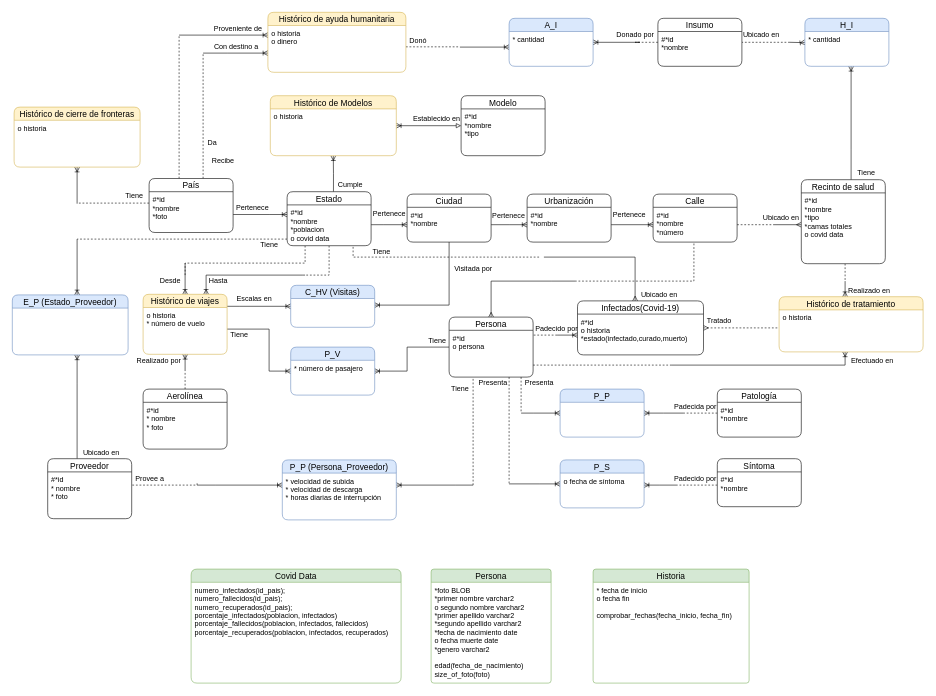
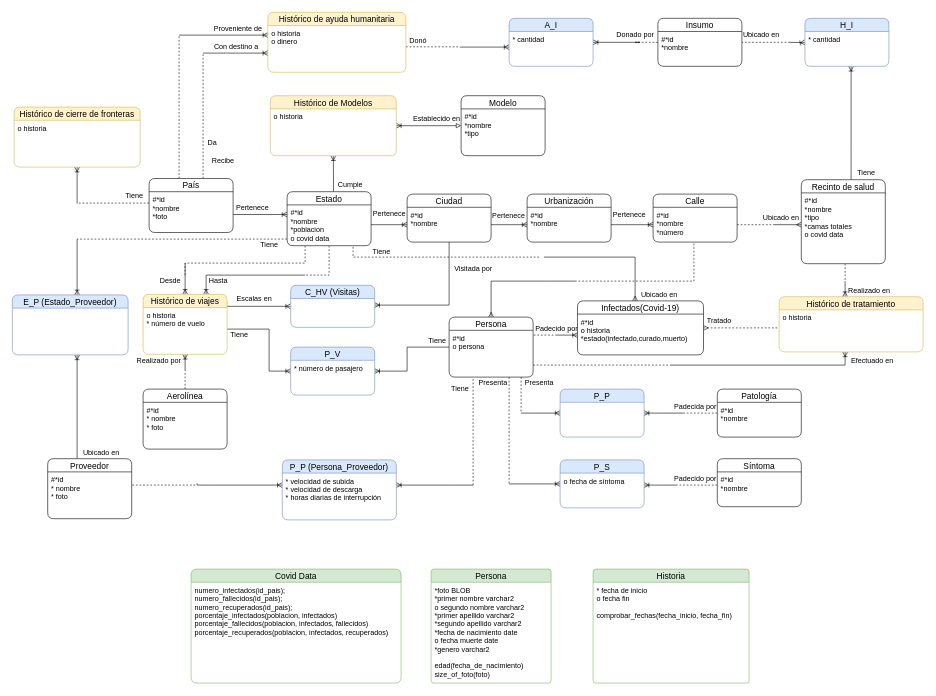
node "Provee a": removed
